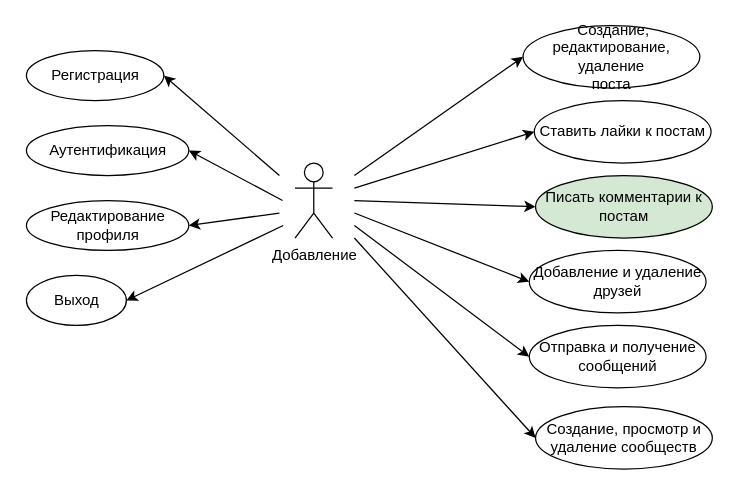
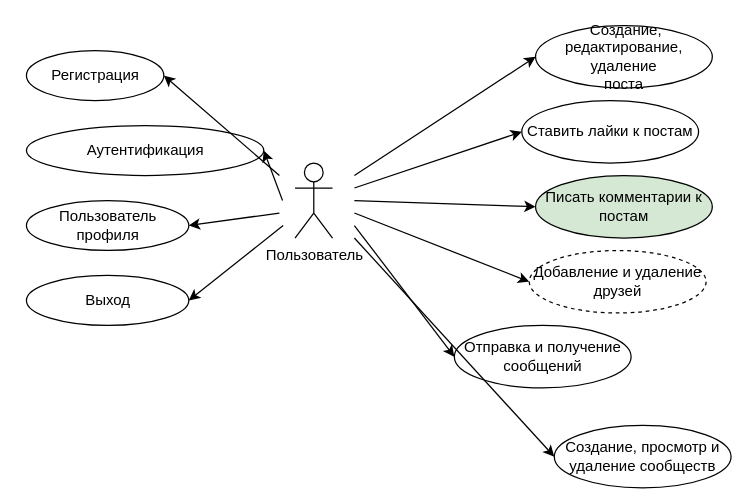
node "Создание, редактирование, удаление поста": moved (612, 57) -> (624, 57)
node "Ставить лайки к постам": moved (623, 132) -> (610, 132)
node "Аутентификация": size 163x50 -> 238x50
node "Редактирование профиля": label "Редактирование профиля" -> "Пользователь профиля"
node "Добавление": label "Добавление" -> "Пользователь"
node "Добавление и удаление друзей": style solid -> dashed
node "Выход": size 100x50 -> 163x50
node "Отправка и получение сообщений": moved (618, 357) -> (543, 357)
node "Создание, просмотр и удаление сообществ": moved (624, 438) -> (643, 457)
